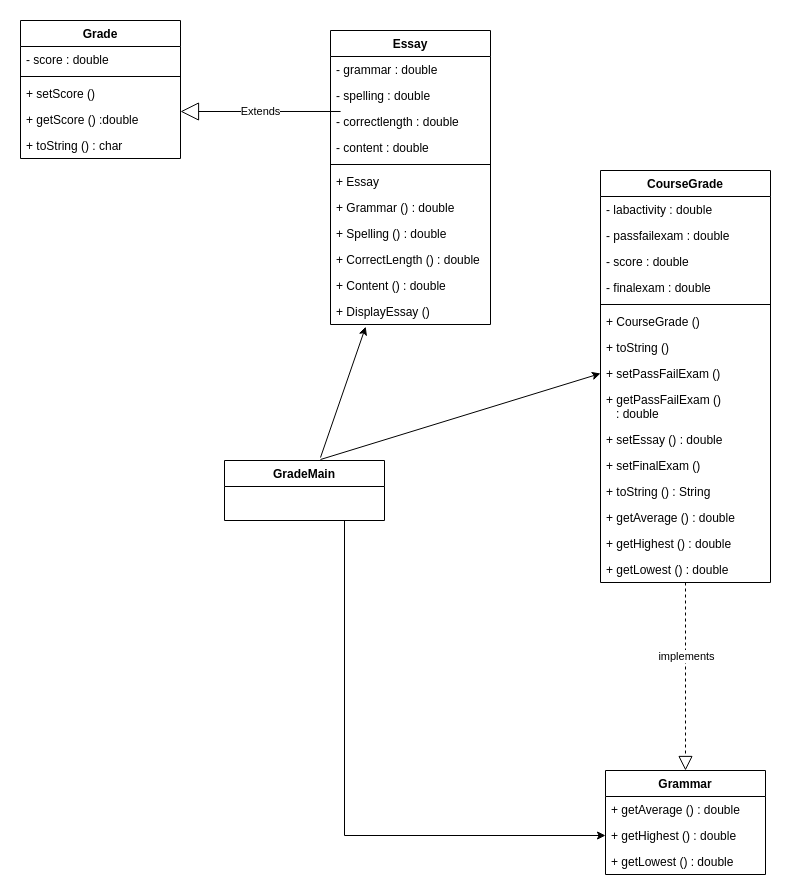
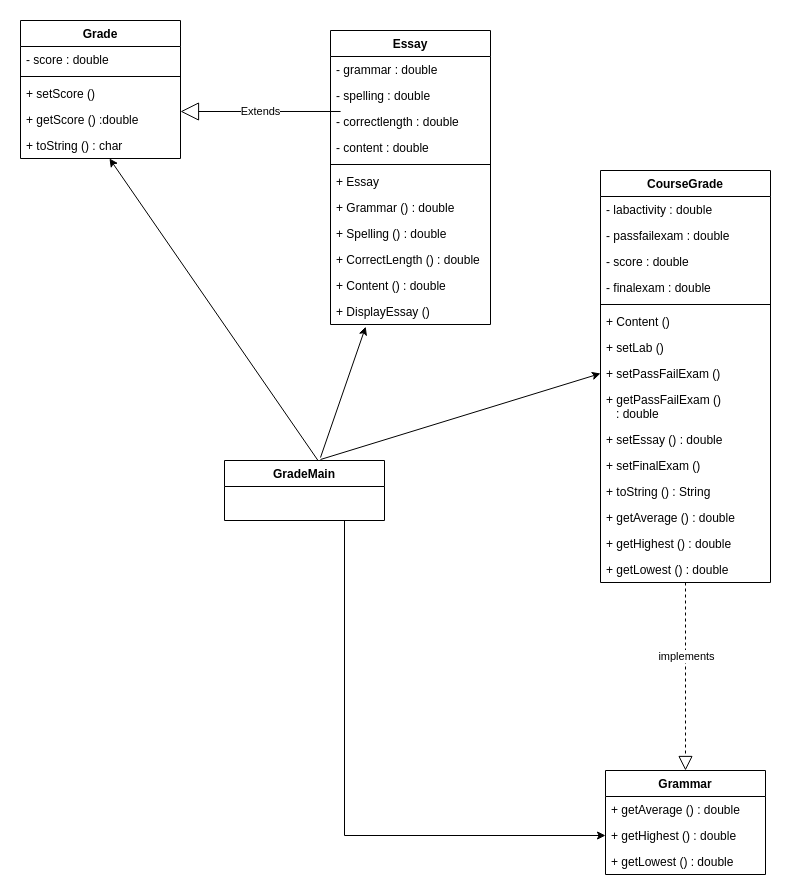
edge "GradeMain" -> "+ toString () : char": added
node "+ CourseGrade ()": label "+ CourseGrade ()" -> "+ Content ()"
node "+ toString ()": label "+ toString ()" -> "+ setLab ()"
